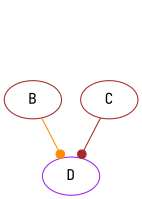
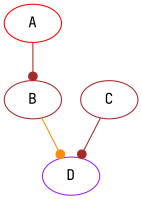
node "A": added
